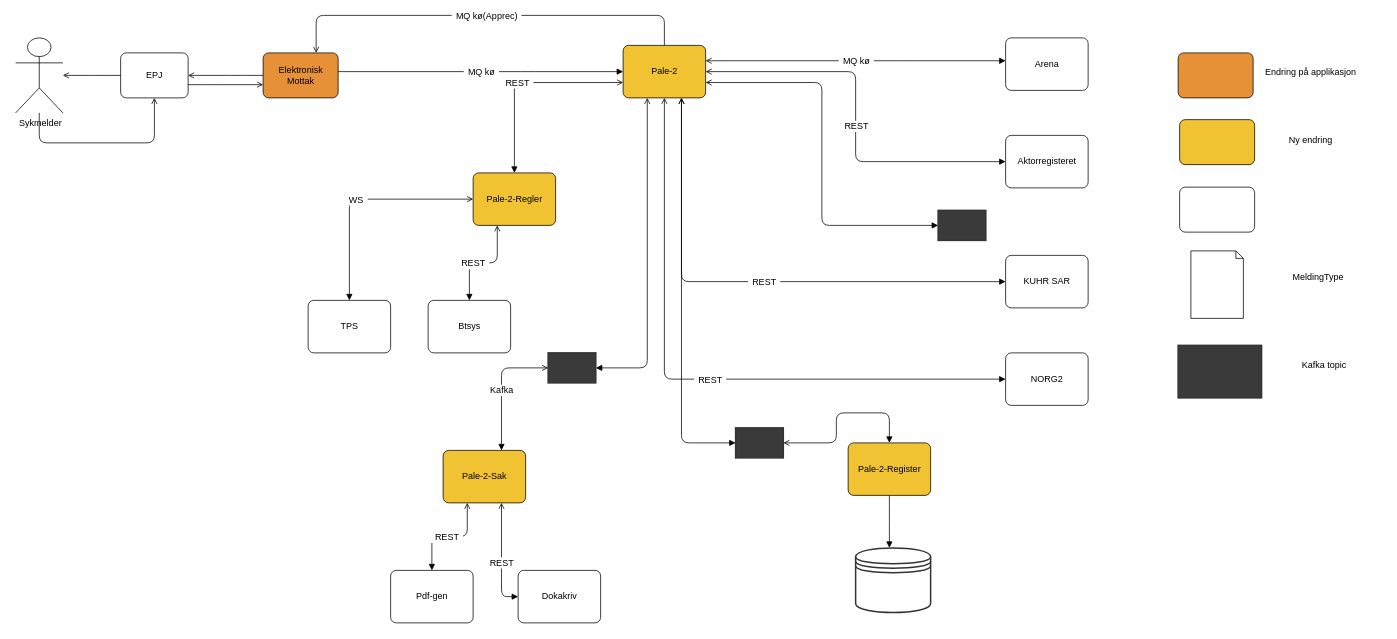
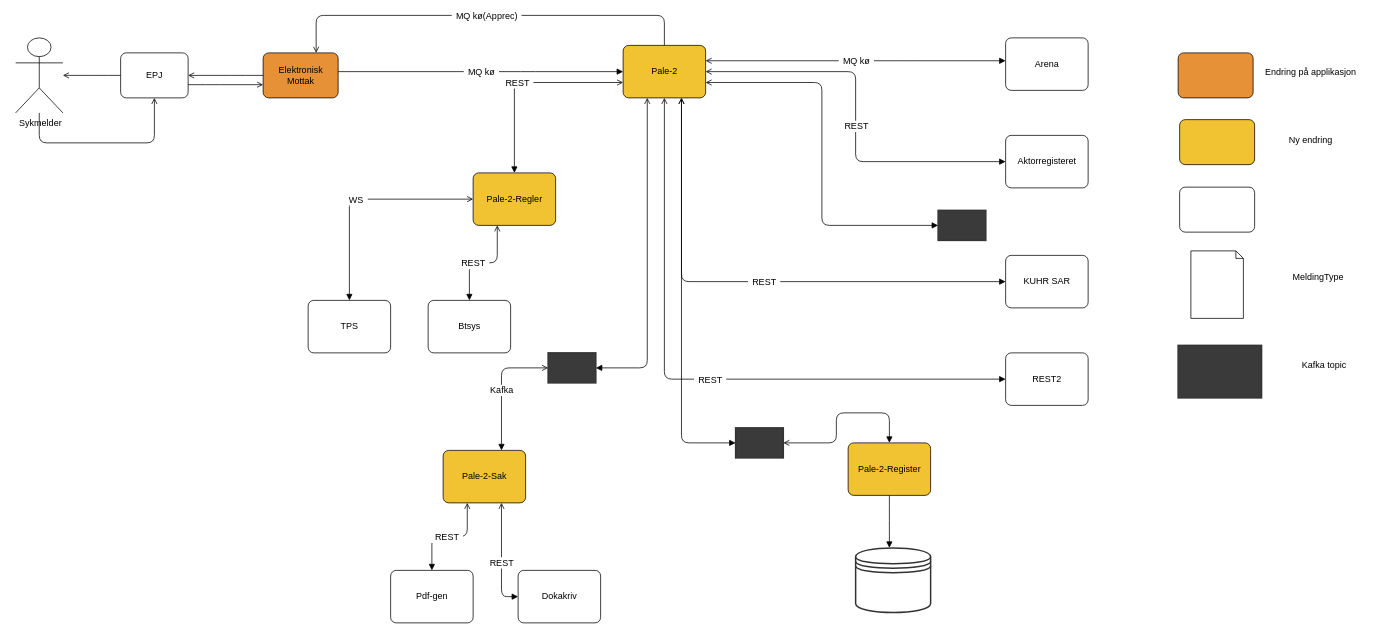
node "NORG2": label "NORG2" -> "REST2"
